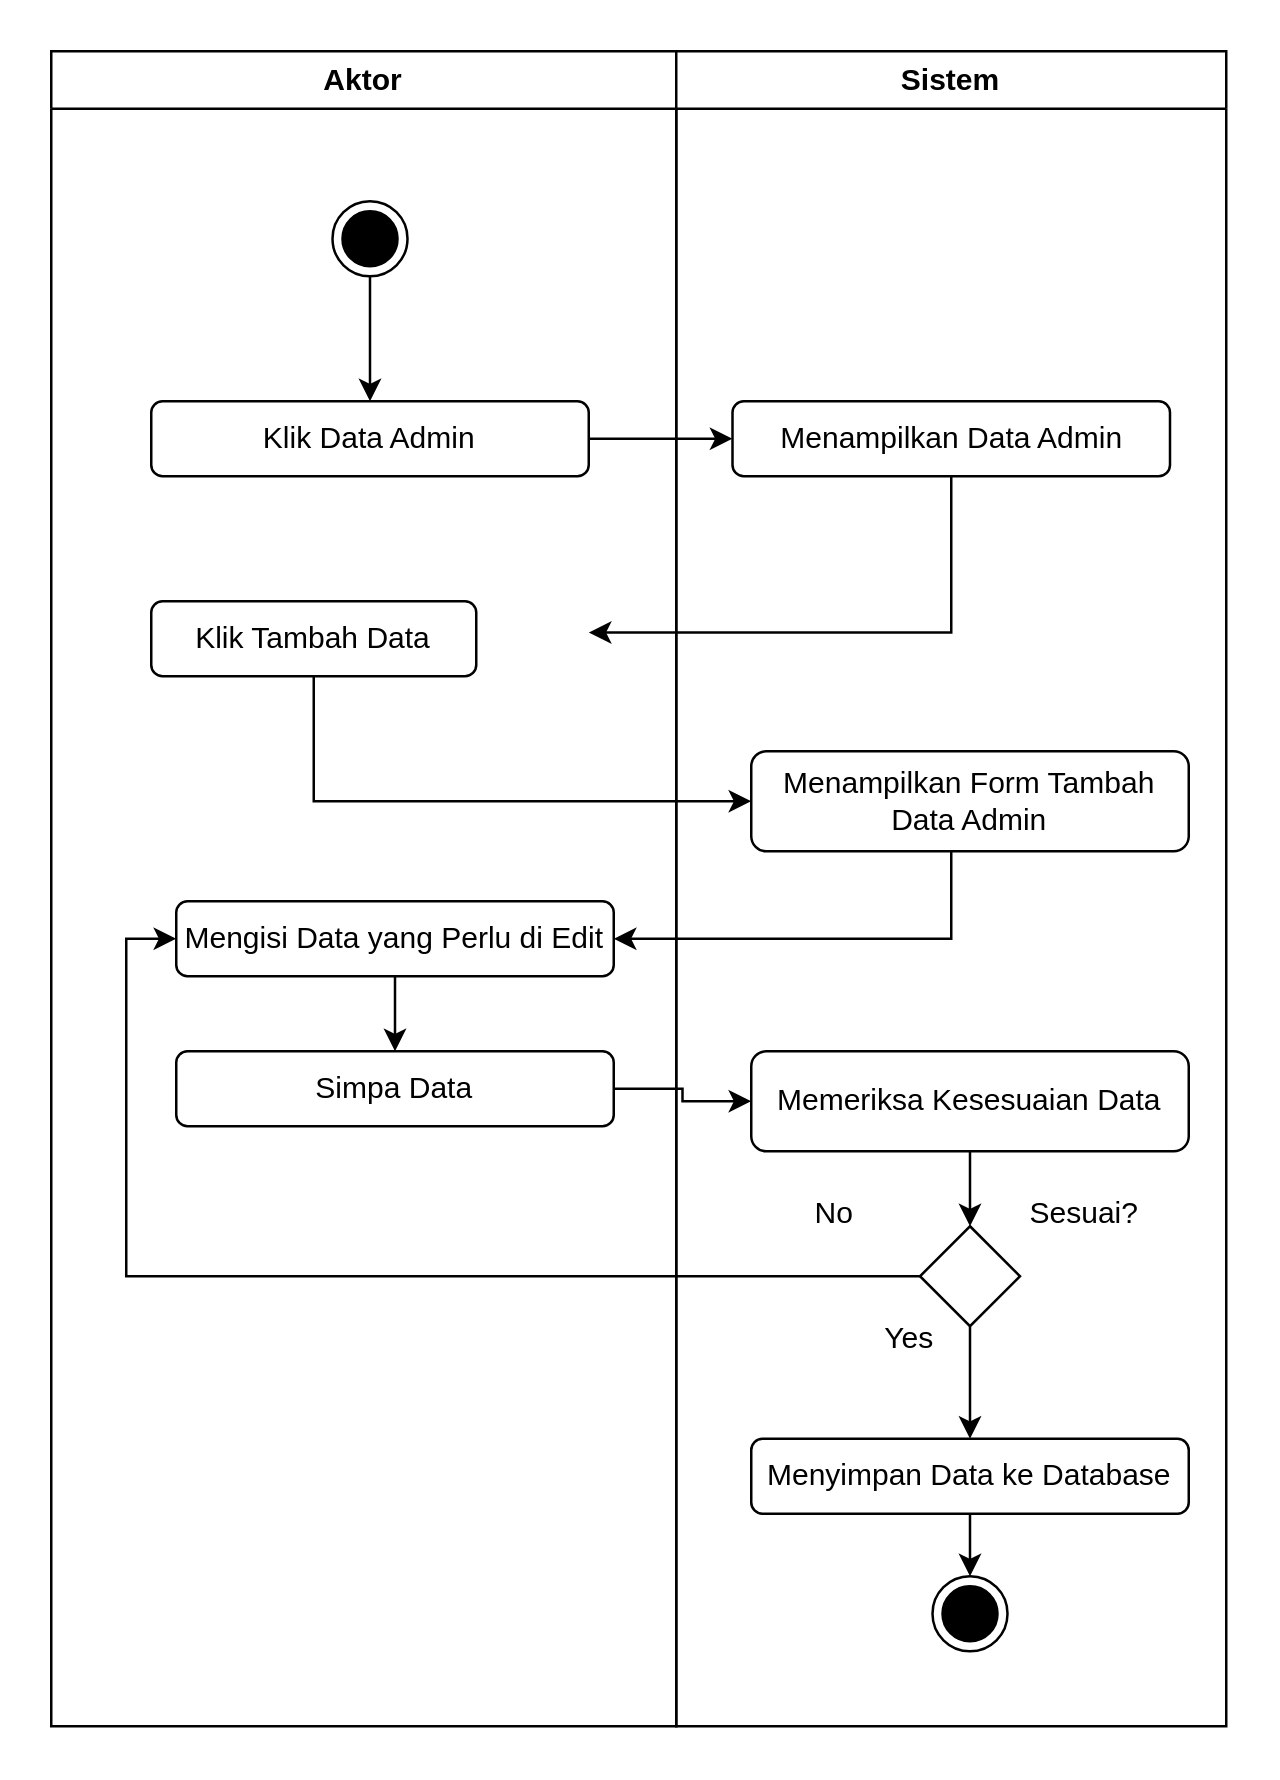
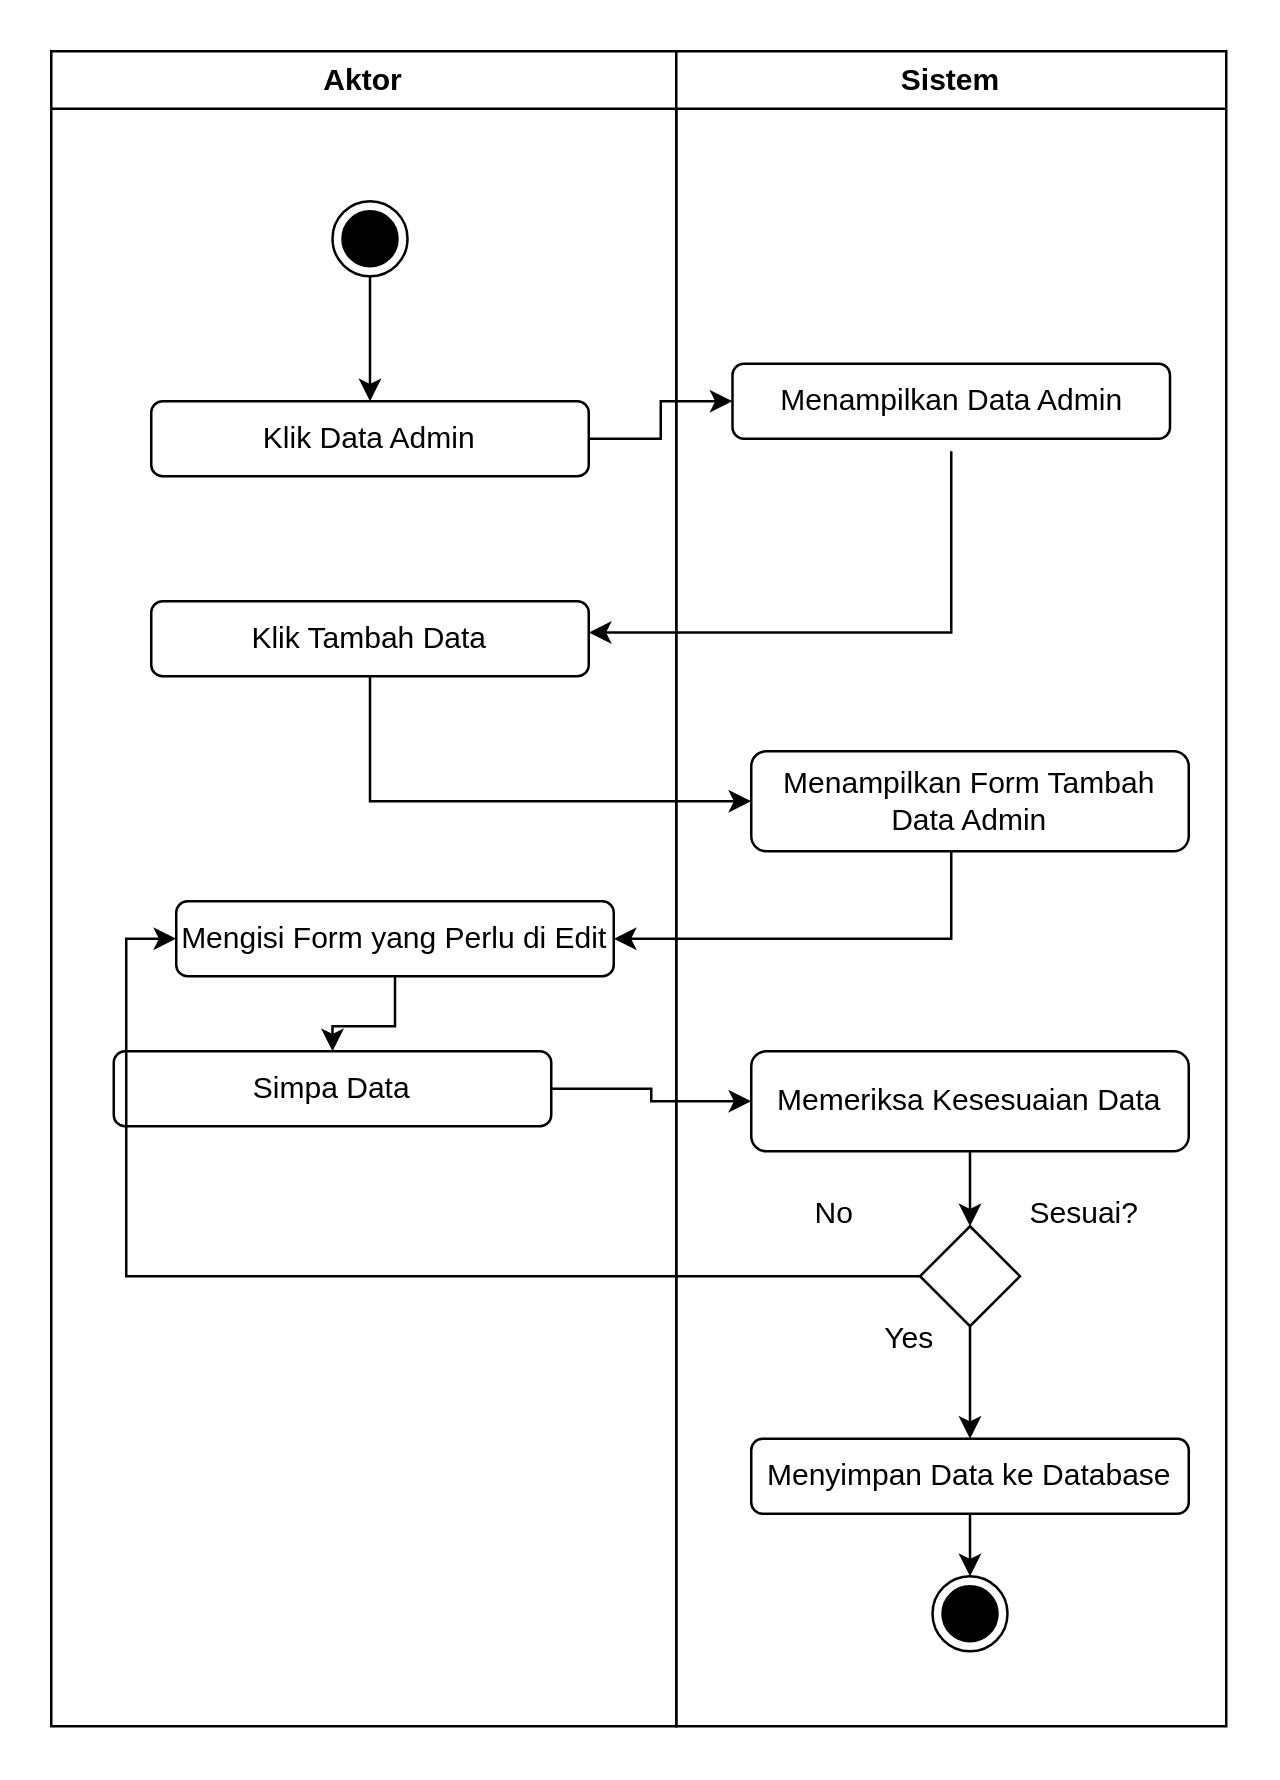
node "Menampilkan Data Admin": moved (951, 439) -> (951, 401)
node "Klik Tambah Data": size 325x75 -> 438x75
node "Mengisi Data yang Perlu di Edit": label "Mengisi Data yang Perlu di Edit" -> "Mengisi Form yang Perlu di Edit"
node "Simpa Data": moved (395, 1089) -> (333, 1089)
